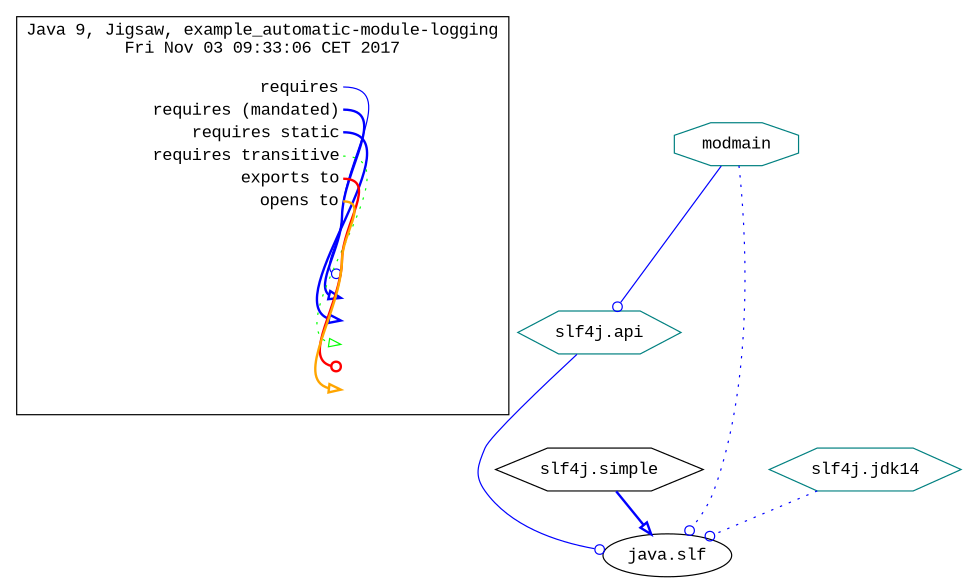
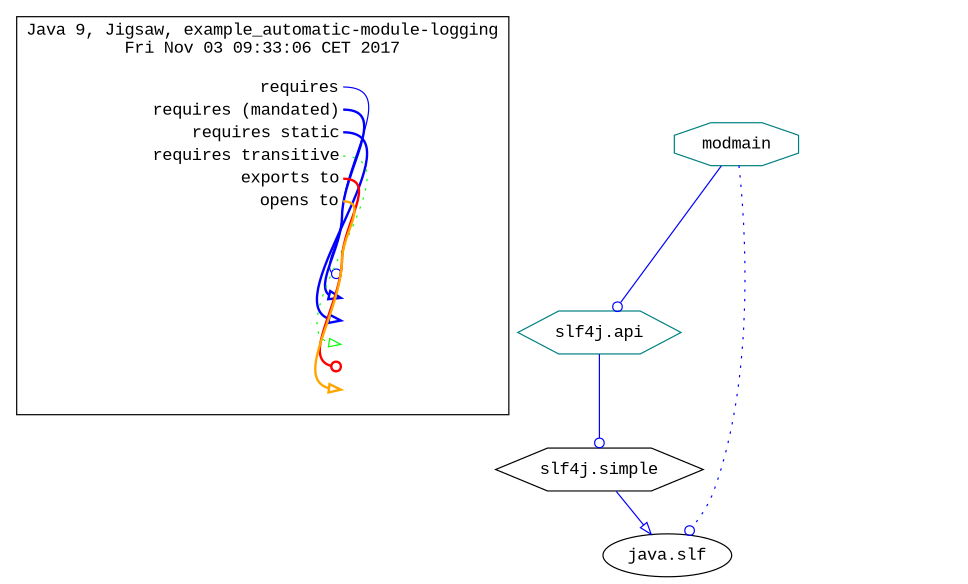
edge "slf4j.api" -> "java.slf": now "slf4j.api" -> "slf4j.simple"
node "slf4j.jdk14": removed
edge "slf4j.simple" -> "java.slf": style bold -> solid
